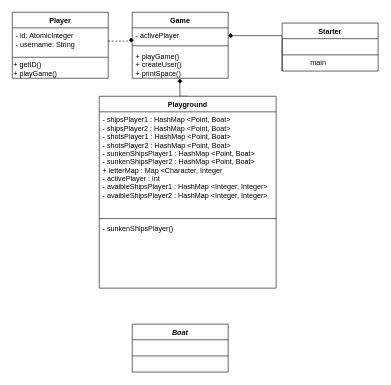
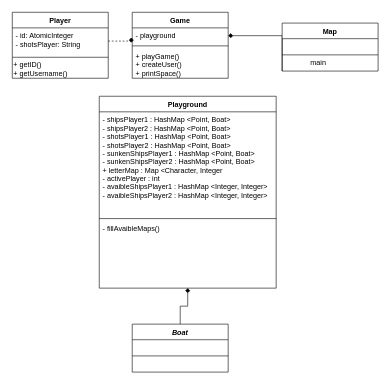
node "Starter": label "Starter" -> "Map"
node "- id: AtomicInteger - username: String": label "- id: AtomicInteger - username: String" -> "- id: AtomicInteger - shotsPlayer: String"
node "- activePlayer": label "- activePlayer" -> "- playground"
node "+ getID()+ playGame()": label "+ getID()+ playGame()" -> "+ getID()+ getUsername()"
edge "Playground" -> "+ playGame() + createUser() + printSpace()": removed
node "- sunkenShipsPlayer()": label "- sunkenShipsPlayer()" -> "- fillAvaibleMaps()"
edge "Boat" -> "Playground": added
